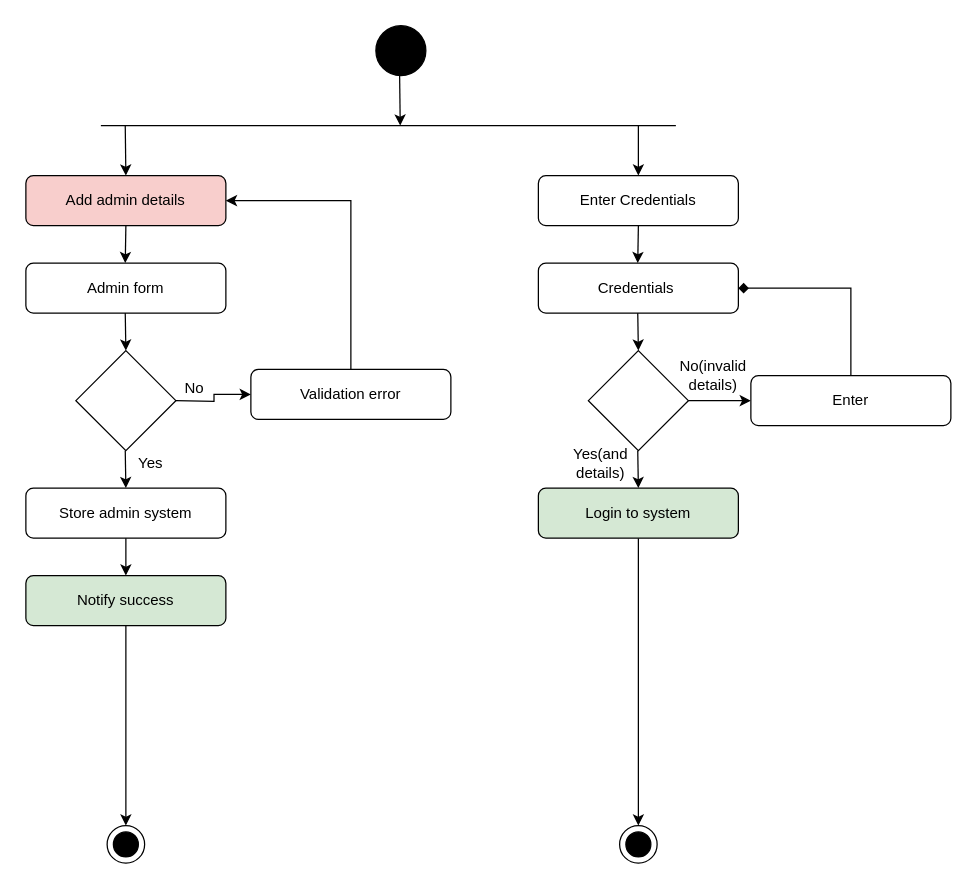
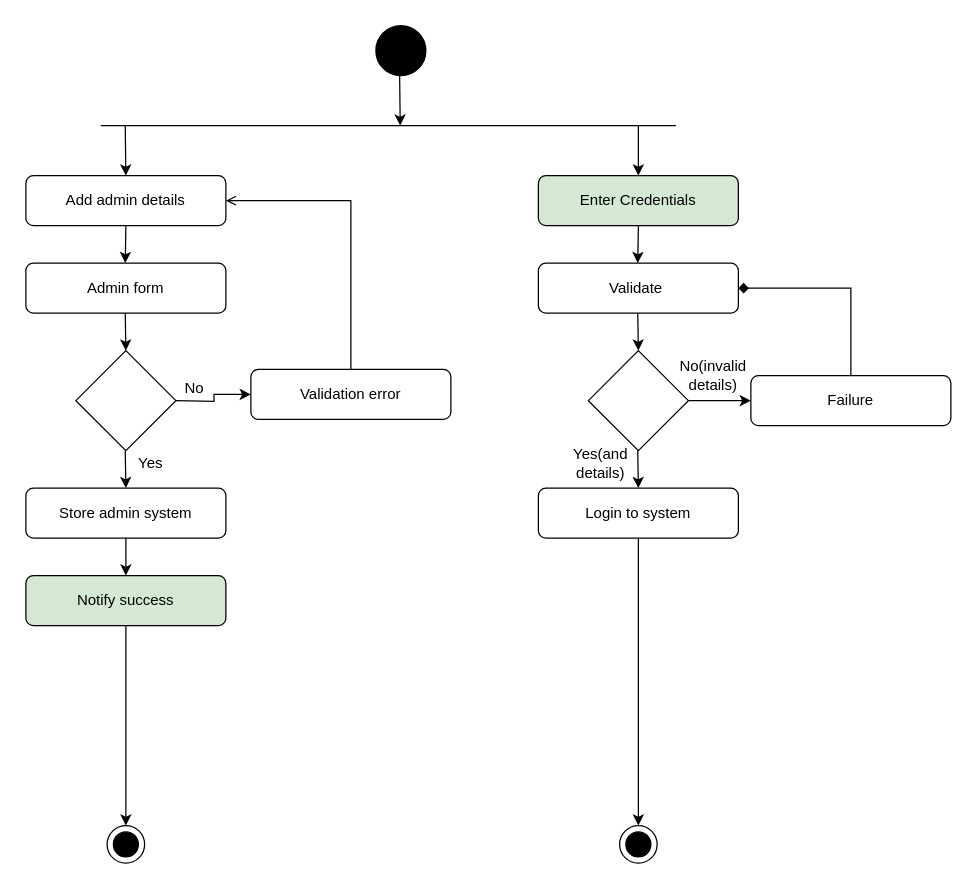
node "Add admin details": fillcolor #f8cecc -> #ffffff
edge "Validation error" -> "Add admin details": arrowhead classic -> open
node "Enter Credentials": fillcolor #ffffff -> #d5e8d4
node "Credentials": label "Credentials" -> "Validate"
node "Enter": label "Enter" -> "Failure"
node "Login to system": fillcolor #d5e8d4 -> #ffffff
